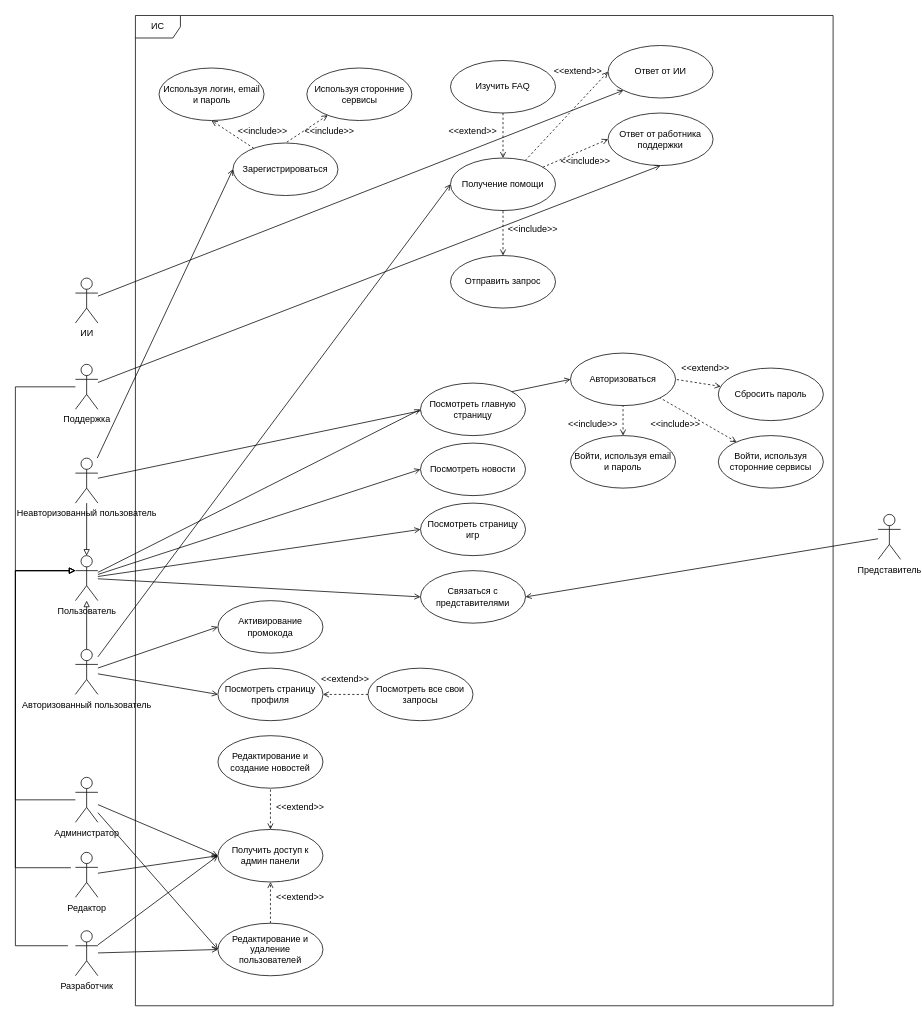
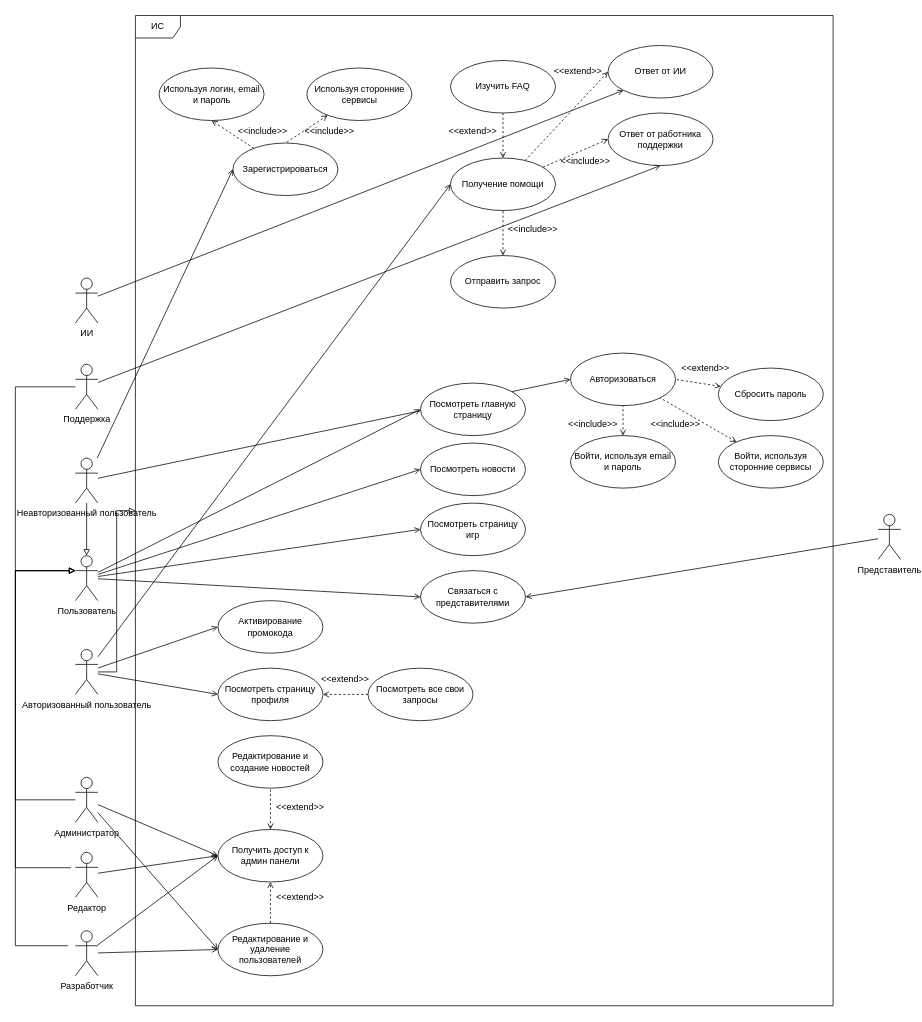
edge "Авторизованный пользователь" -> "Пользователь": now "Авторизованный пользователь" -> "ИС"
